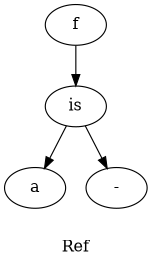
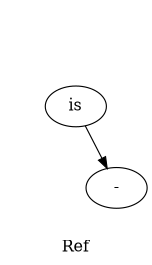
node "f": removed
node "a": removed
